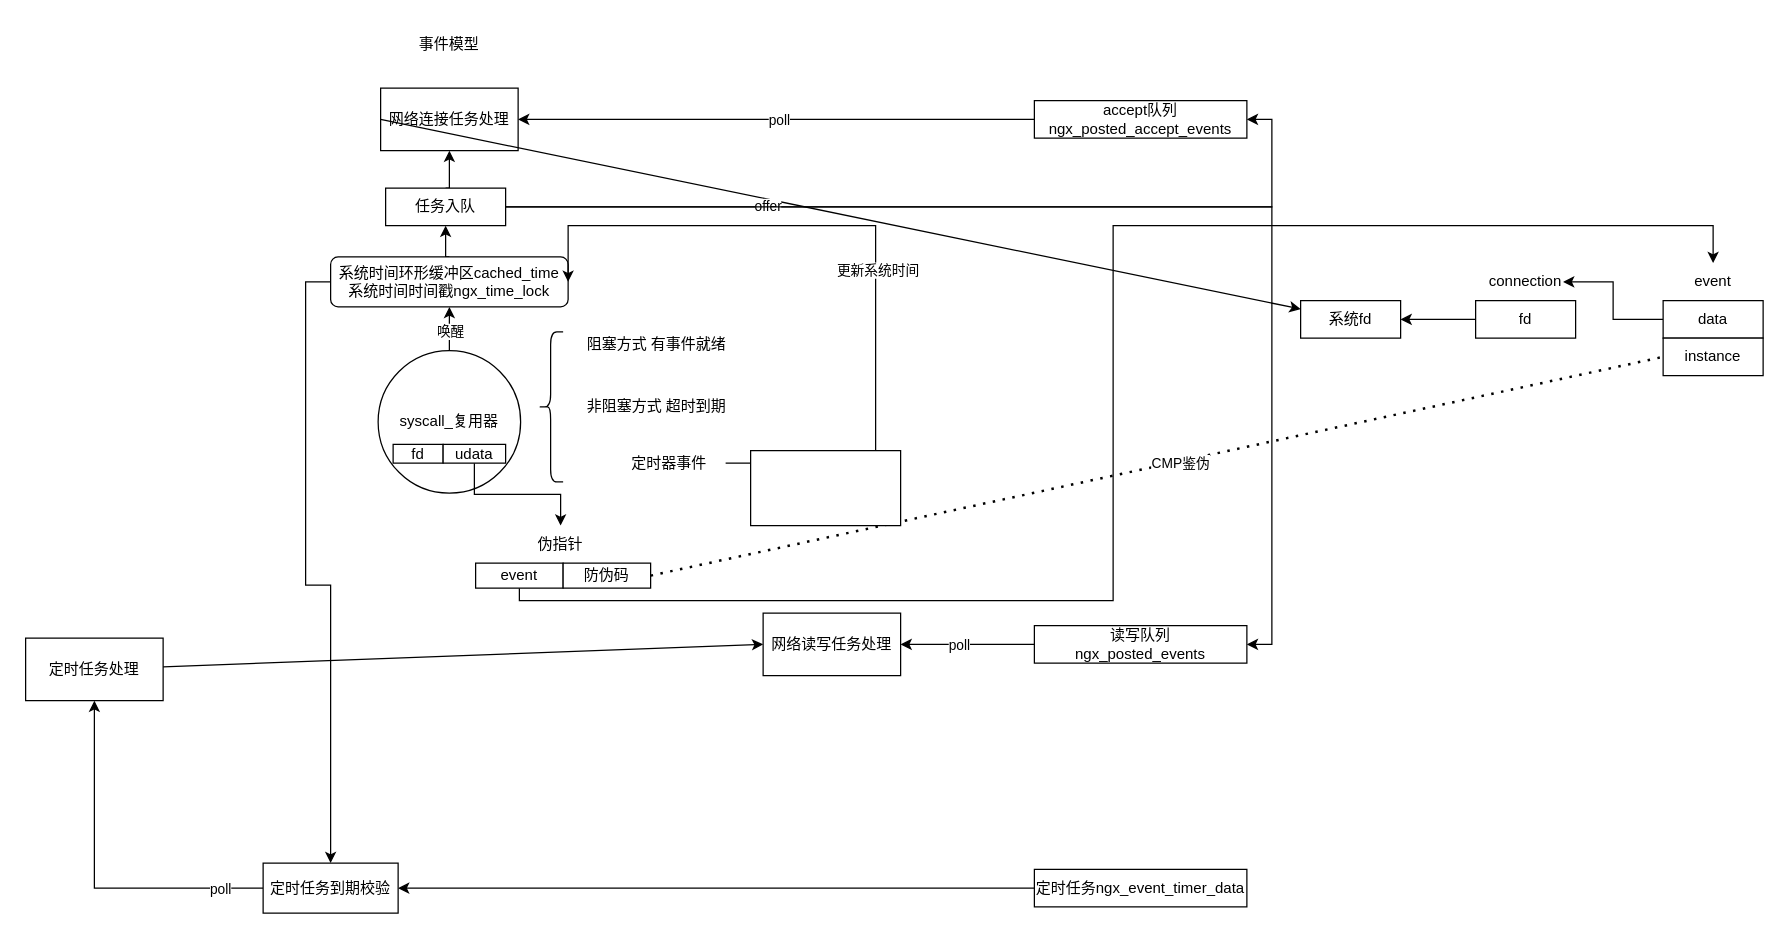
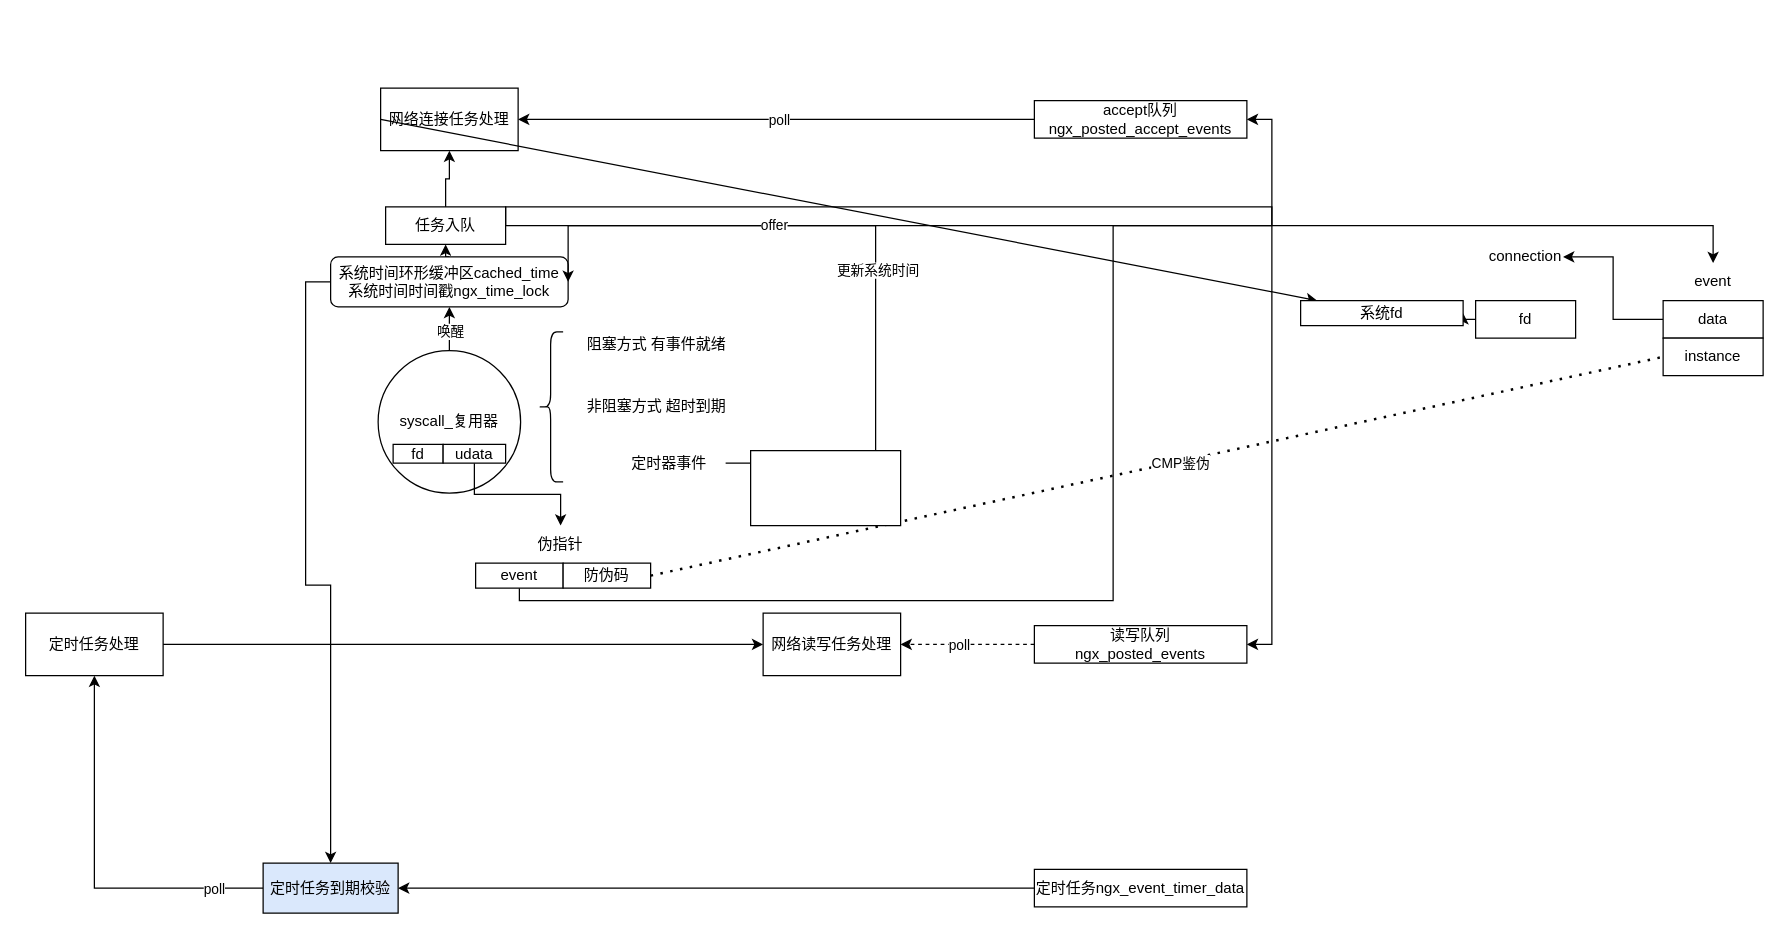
node "事件模型": removed
node "任务入队": moved (446, 207) -> (446, 226)
node "connection": moved (1526, 282) -> (1526, 257)
node "系统fd": size 100x38 -> 163x25
edge "读写队列 ngx_posted_events" -> "网络读写任务处理": style solid -> dashed
node "定时任务处理": moved (94, 669) -> (94, 644)
node "定时任务到期校验": fillcolor #ffffff -> #dae8fc
